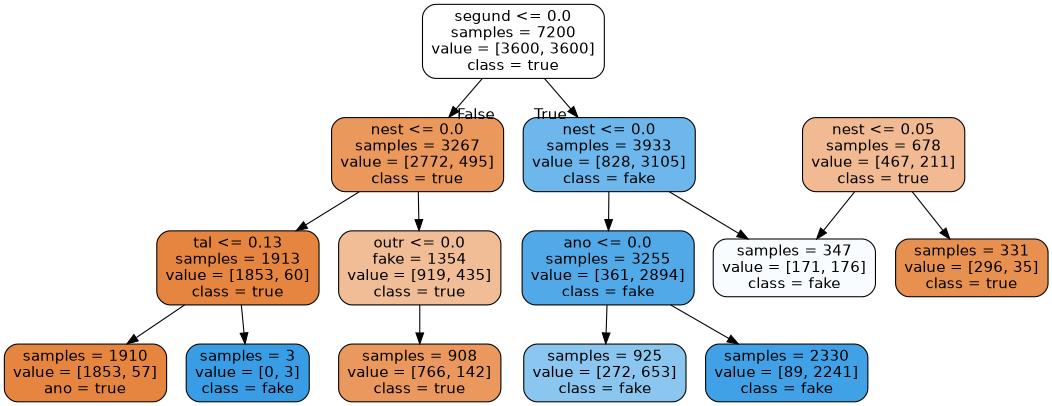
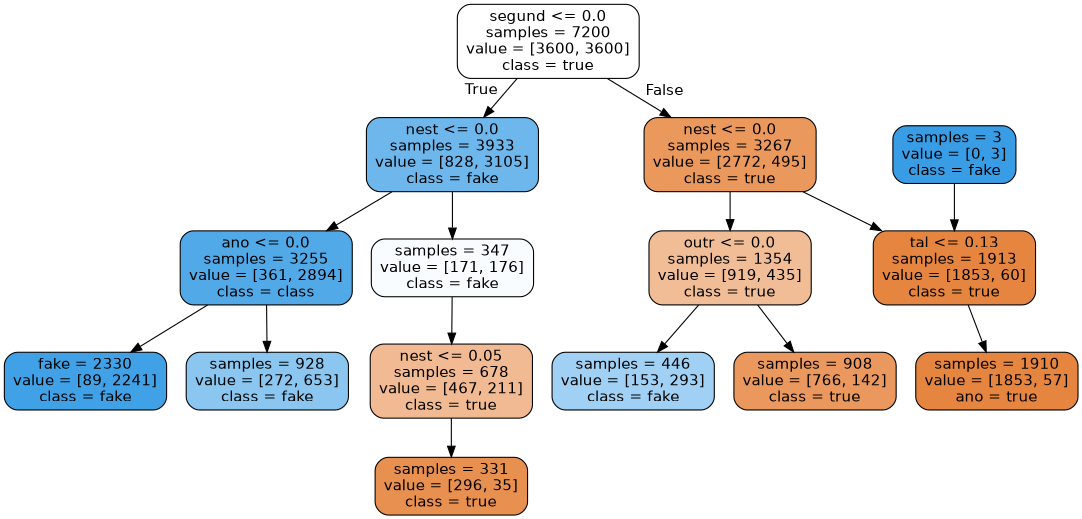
edge "nest <= 0.05 samples = 678 value = [467, 211] class = true" -> "samples = 347 value = [171, 176] class = fake": reversed
node "outr <= 0.0 fake = 1354 value = [919, 435] class = true": label "outr <= 0.0 fake = 1354 value = [919, 435] class = true" -> "outr <= 0.0 samples = 1354 value = [919, 435] class = true"
node "ano <= 0.0 samples = 3255 value = [361, 2894] class = fake": label "ano <= 0.0 samples = 3255 value = [361, 2894] class = fake" -> "ano <= 0.0 samples = 3255 value = [361, 2894] class = class"
edge "tal <= 0.13 samples = 1913 value = [1853, 60] class = true" -> "samples = 3 value = [0, 3] class = fake": reversed
node "samples = 925 value = [272, 653] class = fake": label "samples = 925 value = [272, 653] class = fake" -> "samples = 928 value = [272, 653] class = fake"
node "samples = 2330 value = [89, 2241] class = fake": label "samples = 2330 value = [89, 2241] class = fake" -> "fake = 2330 value = [89, 2241] class = fake"
node "samples = 446 value = [153, 293] class = fake": added
